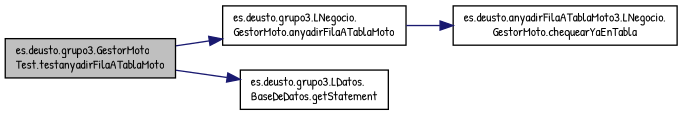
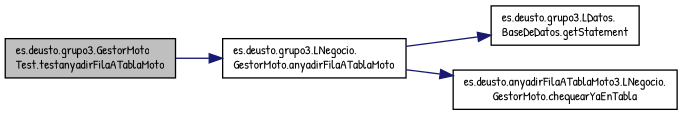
edge "es.deusto.grupo3.GestorMoto Test.testanyadirFilaATablaMoto" -> "es.deusto.grupo3.LDatos. BaseDeDatos.getStatement": now "es.deusto.grupo3.LNegocio. GestorMoto.anyadirFilaATablaMoto" -> "es.deusto.grupo3.LDatos. BaseDeDatos.getStatement"
